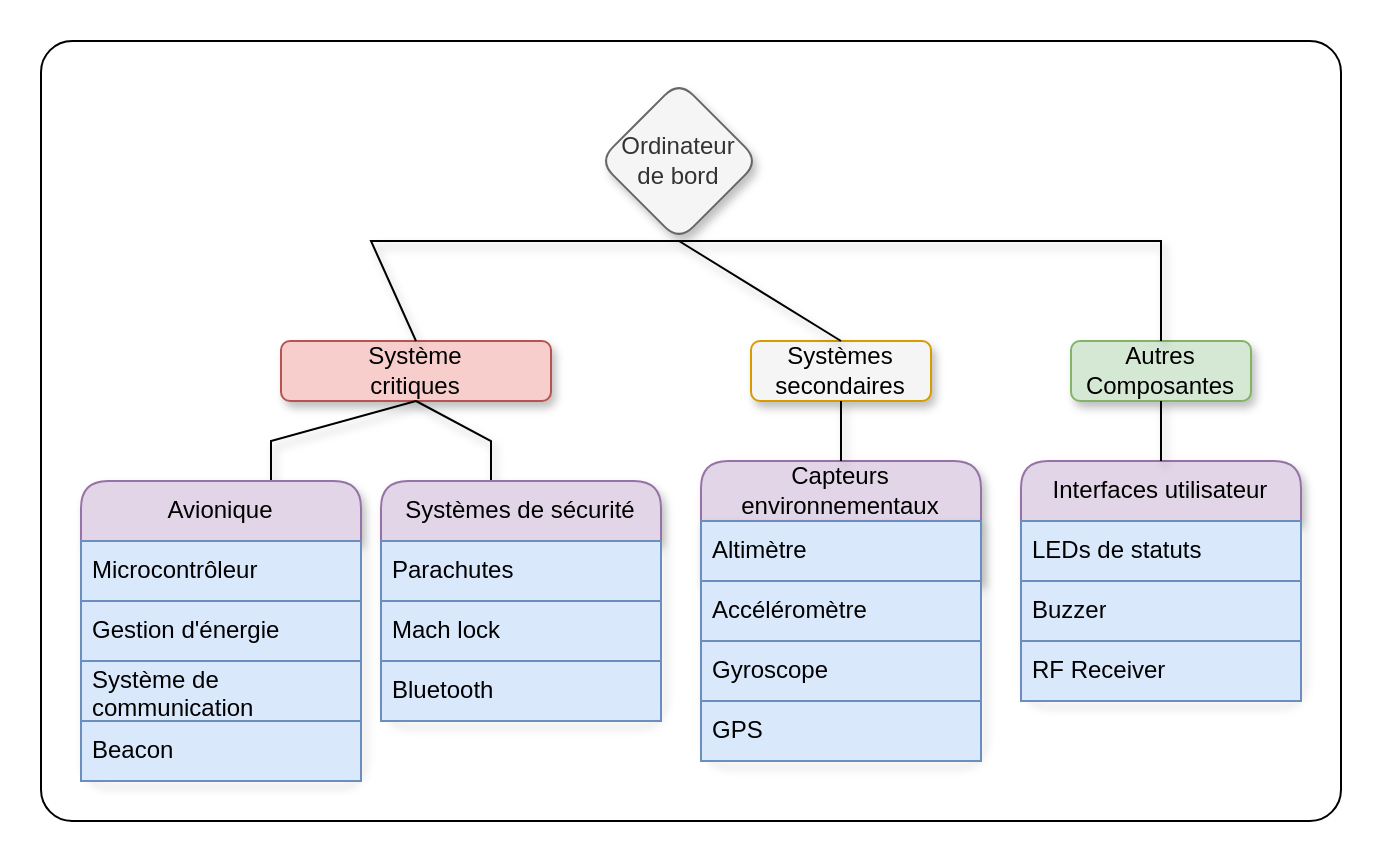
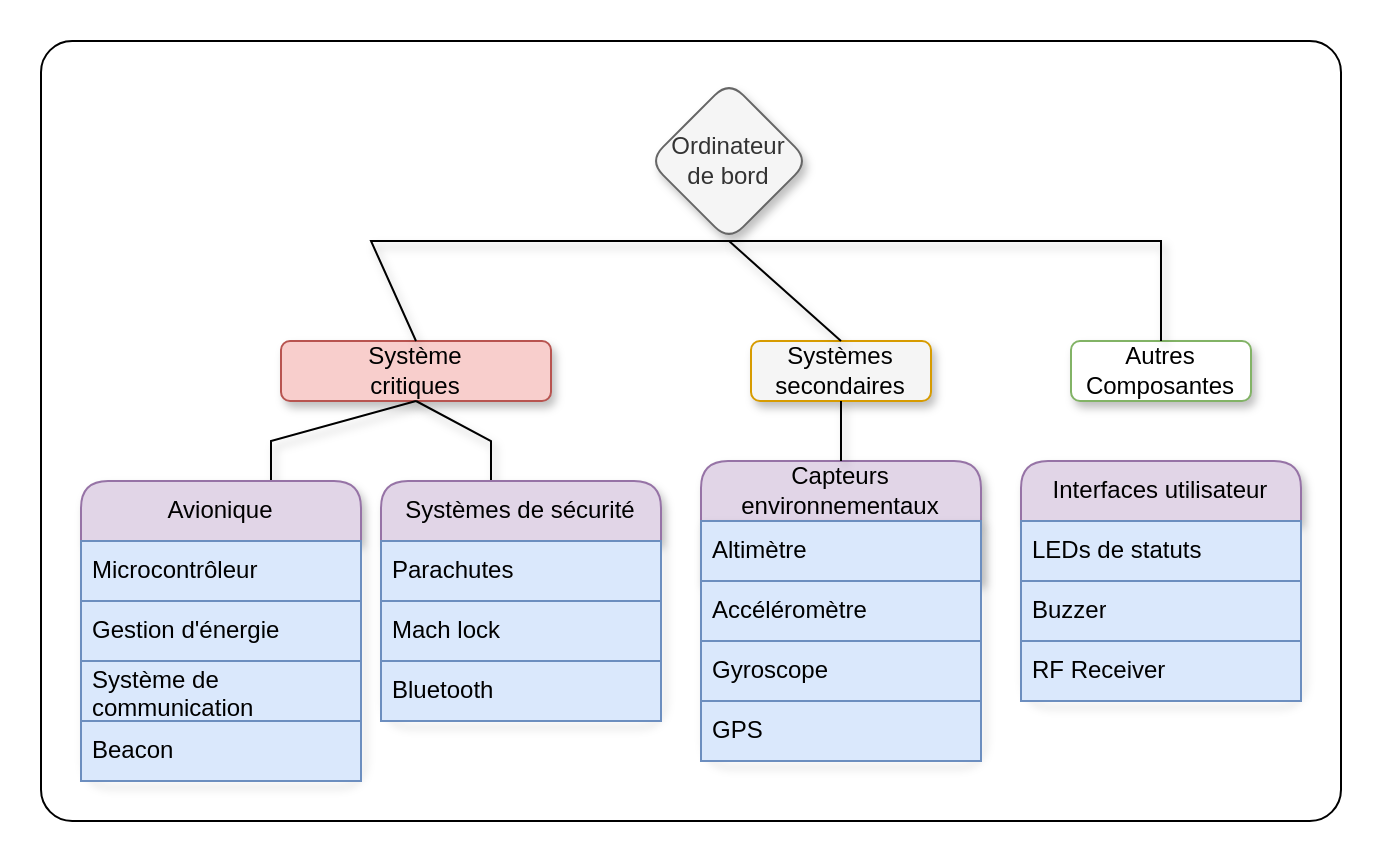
node "Ordinateur de bord": moved (679, 161) -> (729, 161)
node "Autres Composantes": fillcolor #d5e8d4 -> #ffffff
edge "Autres Composantes" -- "Interfaces utilisateur": removed
